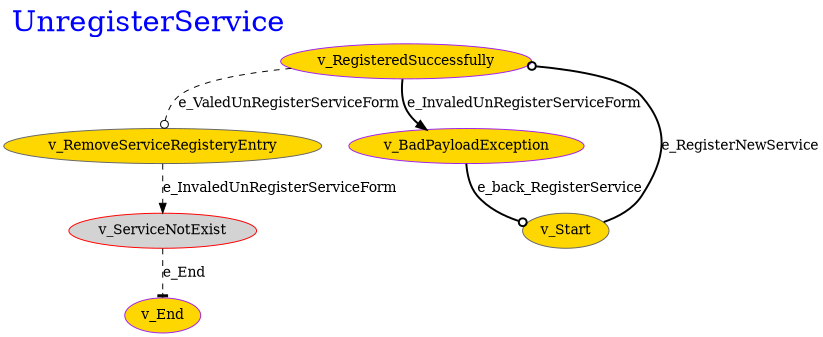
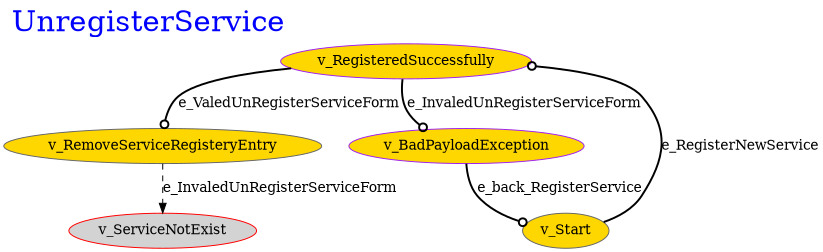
edge "v_RegisteredSuccessfully" -> "v_RemoveServiceRegisteryEntry": style dashed -> bold
edge "v_RegisteredSuccessfully" -> "v_BadPayloadException": arrowhead normal -> odot
node "v_End": removed
